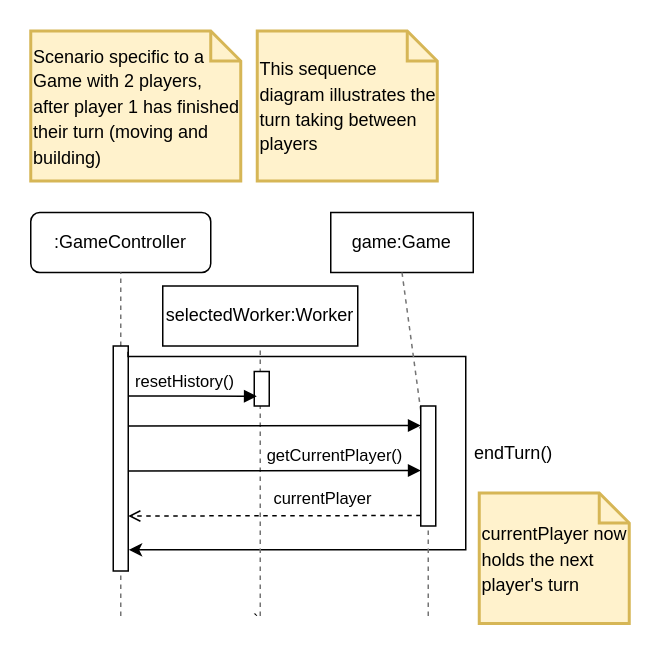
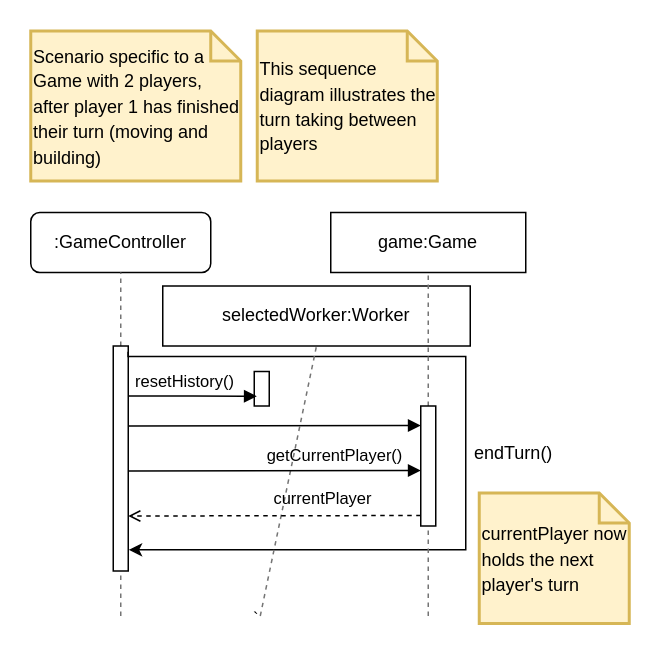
node "game:Game": size 143x60 -> 195x60
node "selectedWorker:Worker": size 195x60 -> 308x60
